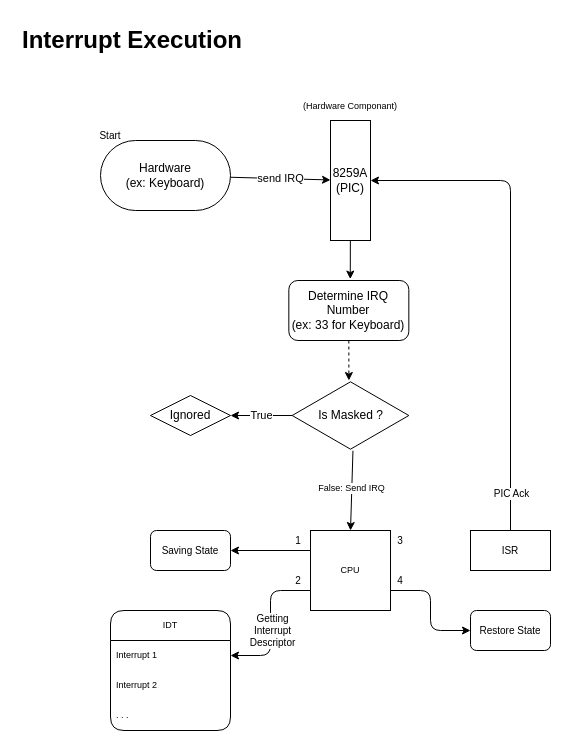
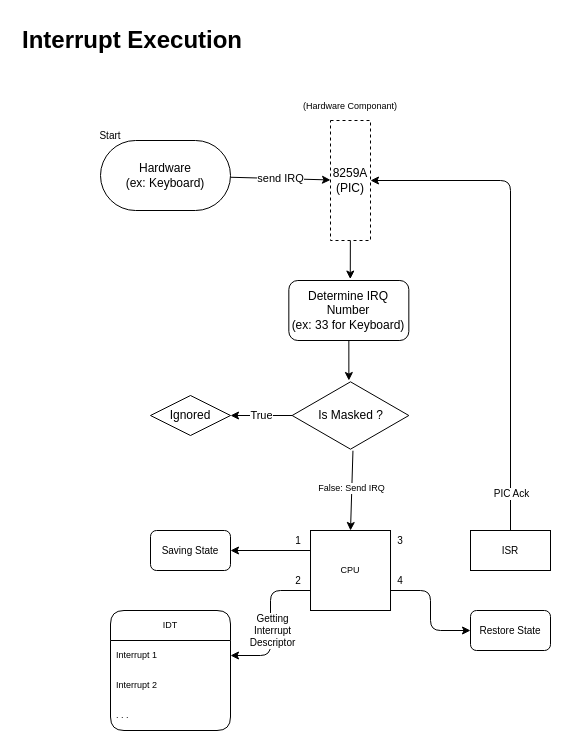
node "8259A (PIC)": style solid -> dashed
edge "Determine IRQ Number (ex: 33 for Keyboard)" -> "Is Masked ?": style dashed -> solid
